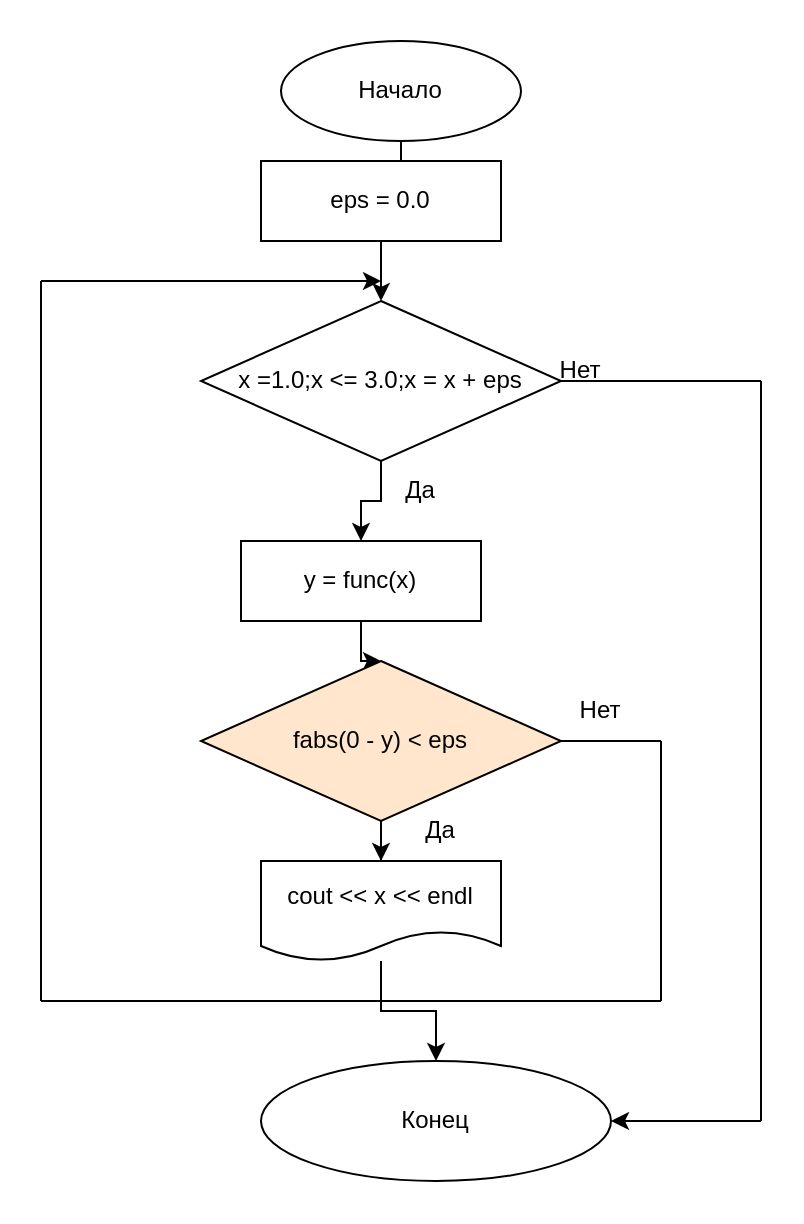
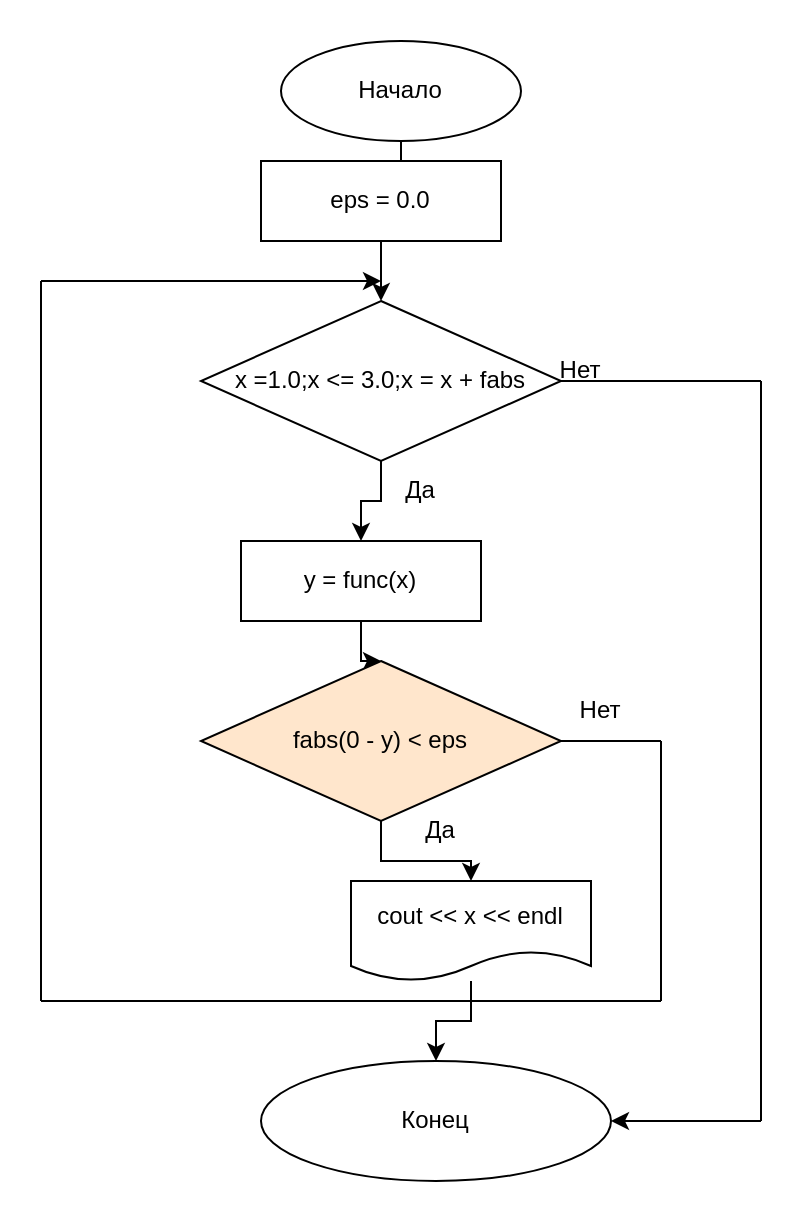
node "x =1.0;x <= 3.0;x = x + eps": label "x =1.0;x <= 3.0;x = x + eps" -> "x =1.0;x <= 3.0;x = x + fabs"
node "cout << x << endl": moved (381, 911) -> (471, 931)
